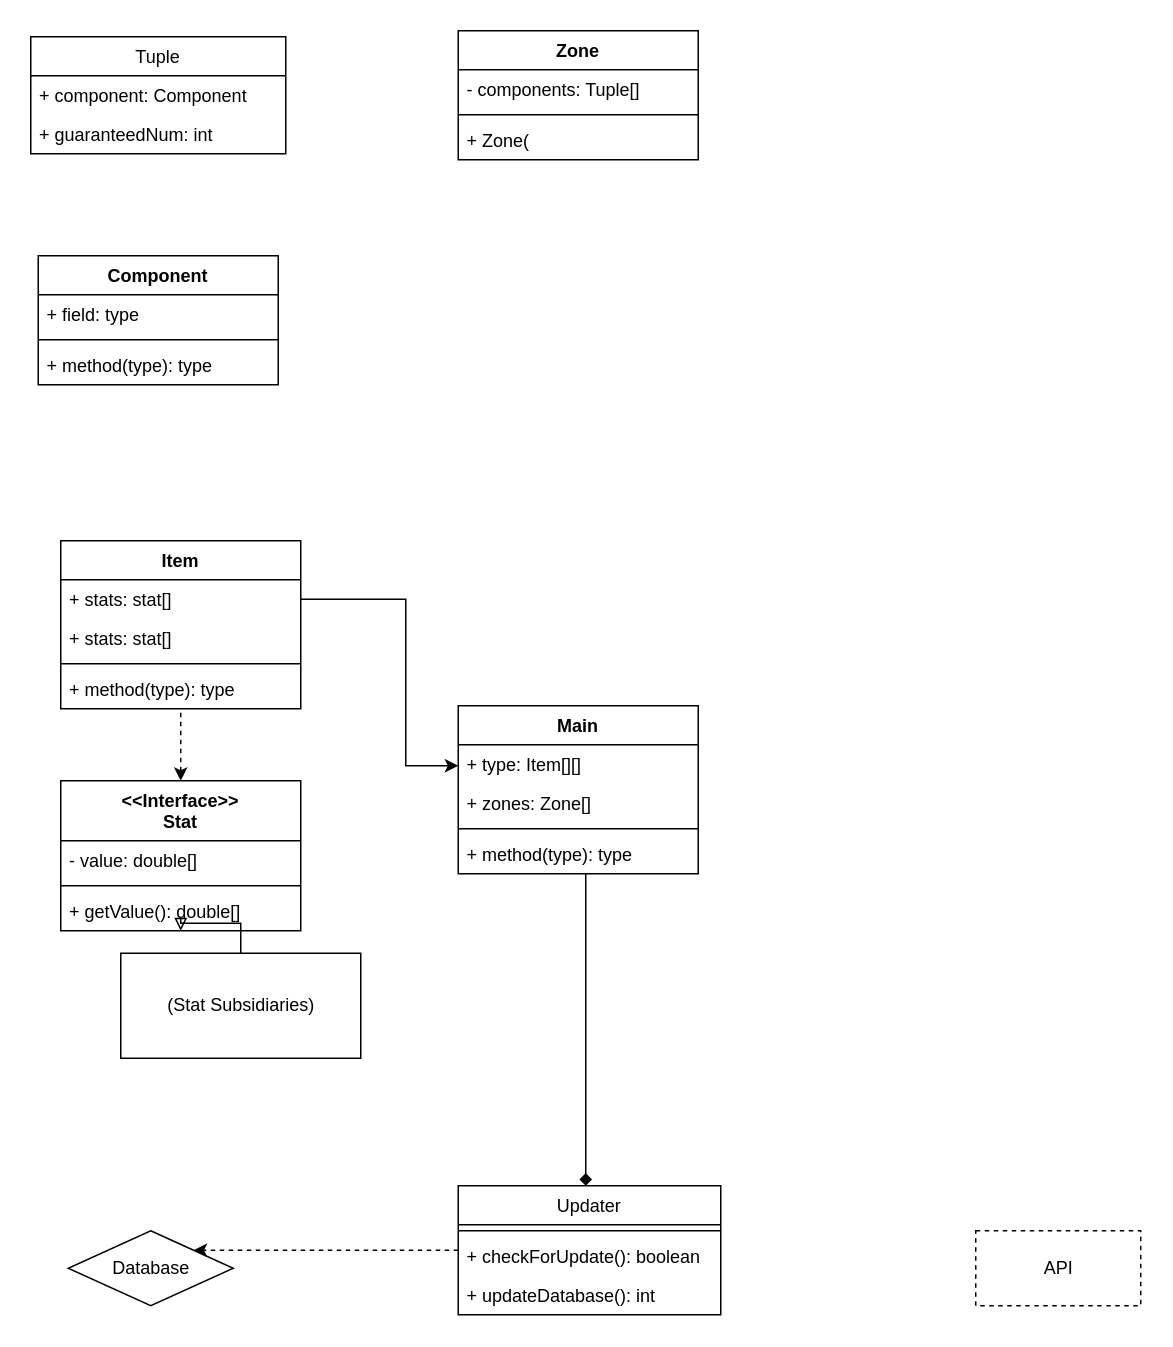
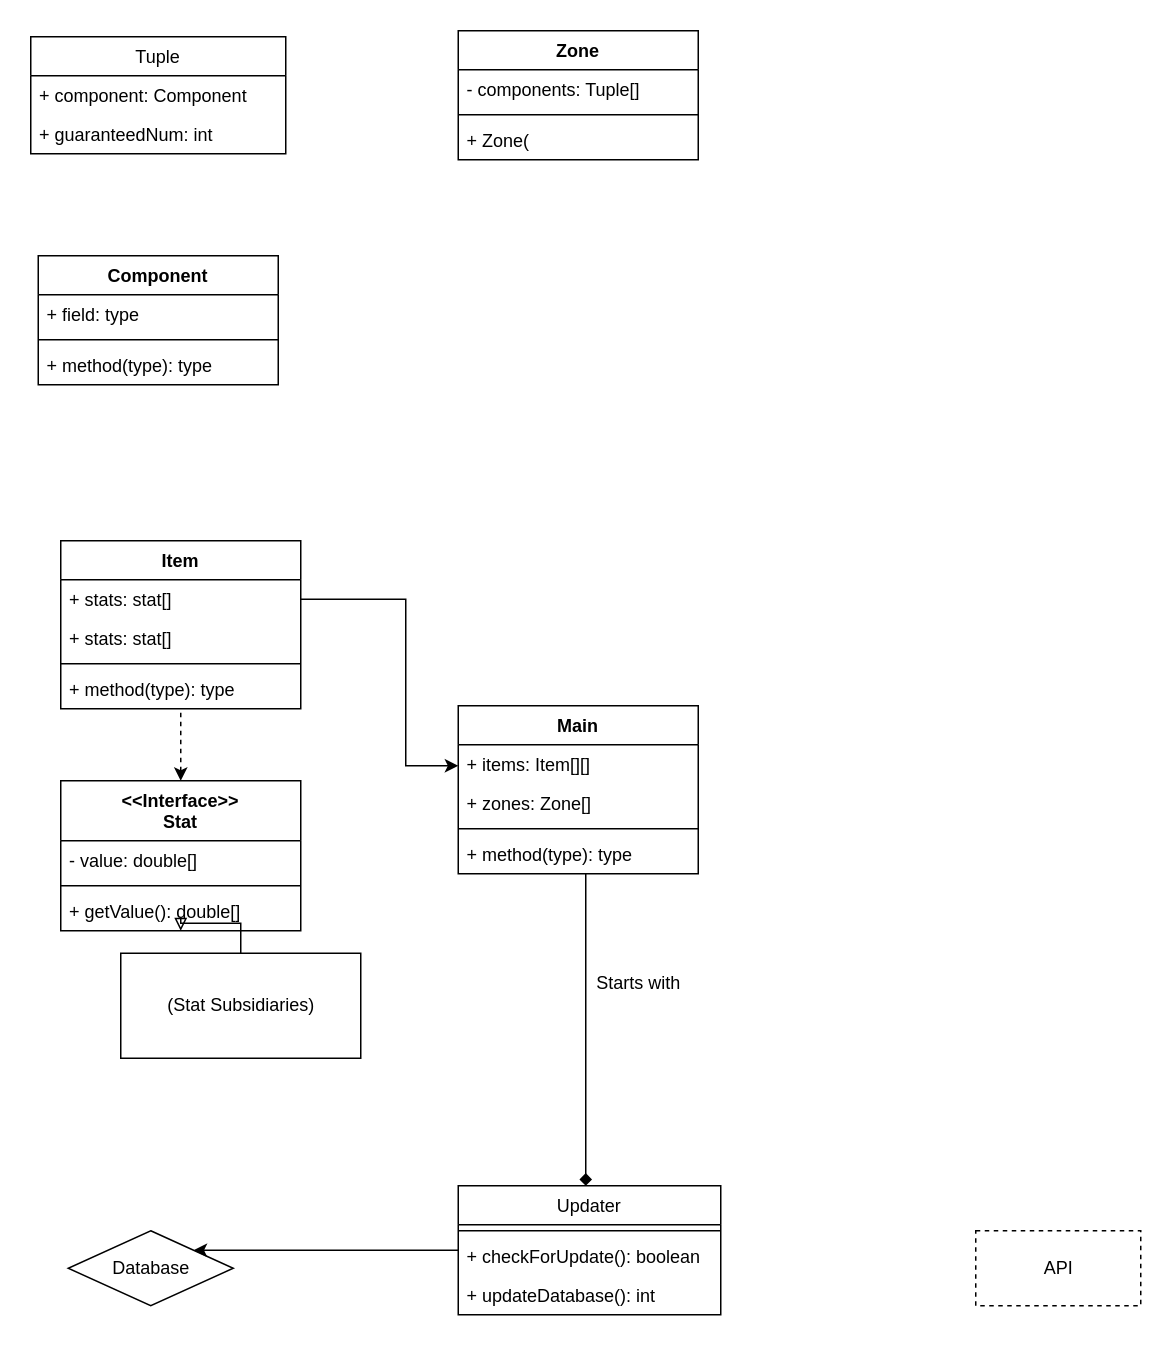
node "+ type: Item[][]": label "+ type: Item[][]" -> "+ items: Item[][]"
node "Starts with": added
edge "Updater" -> "Database": style dashed -> solid
